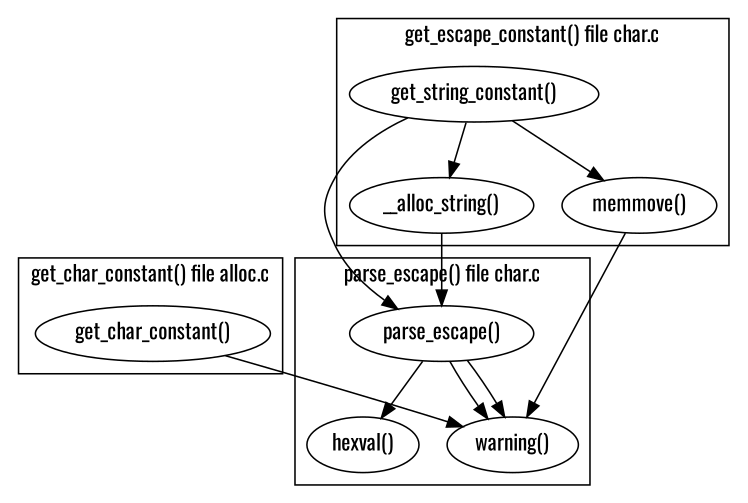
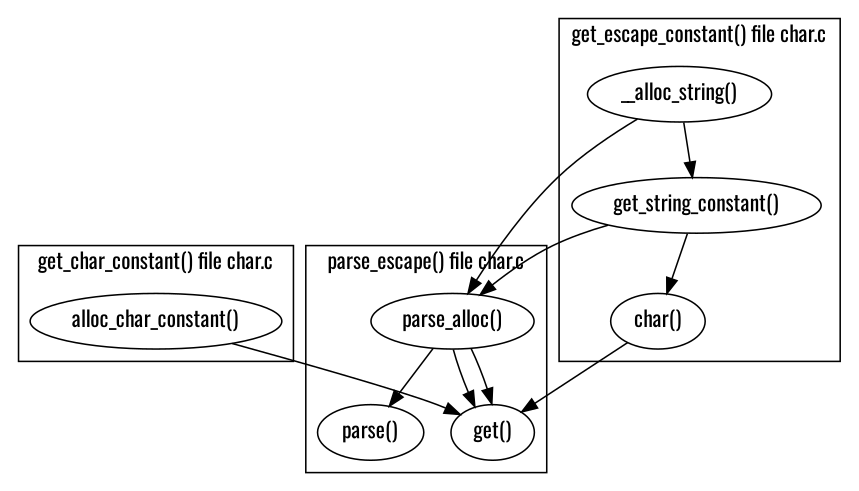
edge "get_string_constant()" -> "__alloc_string()": reversed
node "memmove()": label "memmove()" -> "char()"
cluster "get_char_constant() file alloc.c": label "get_char_constant() file alloc.c" -> "get_char_constant() file char.c"
node "get_char_constant()": label "get_char_constant()" -> "alloc_char_constant()"
node "parse_escape()": label "parse_escape()" -> "parse_alloc()"
node "hexval()": label "hexval()" -> "parse()"
node "warning()": label "warning()" -> "get()"
